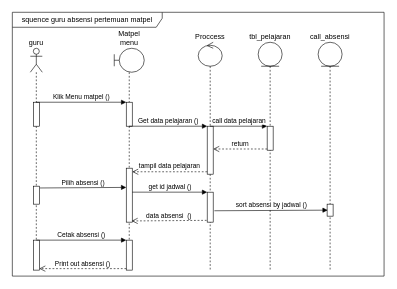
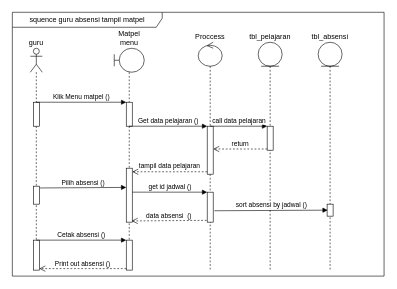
node "squence guru absensi pertemuan matpel": label "squence guru absensi pertemuan matpel" -> "squence guru absensi tampil matpel"
node "call_absensi": label "call_absensi" -> "tbl_absensi"
